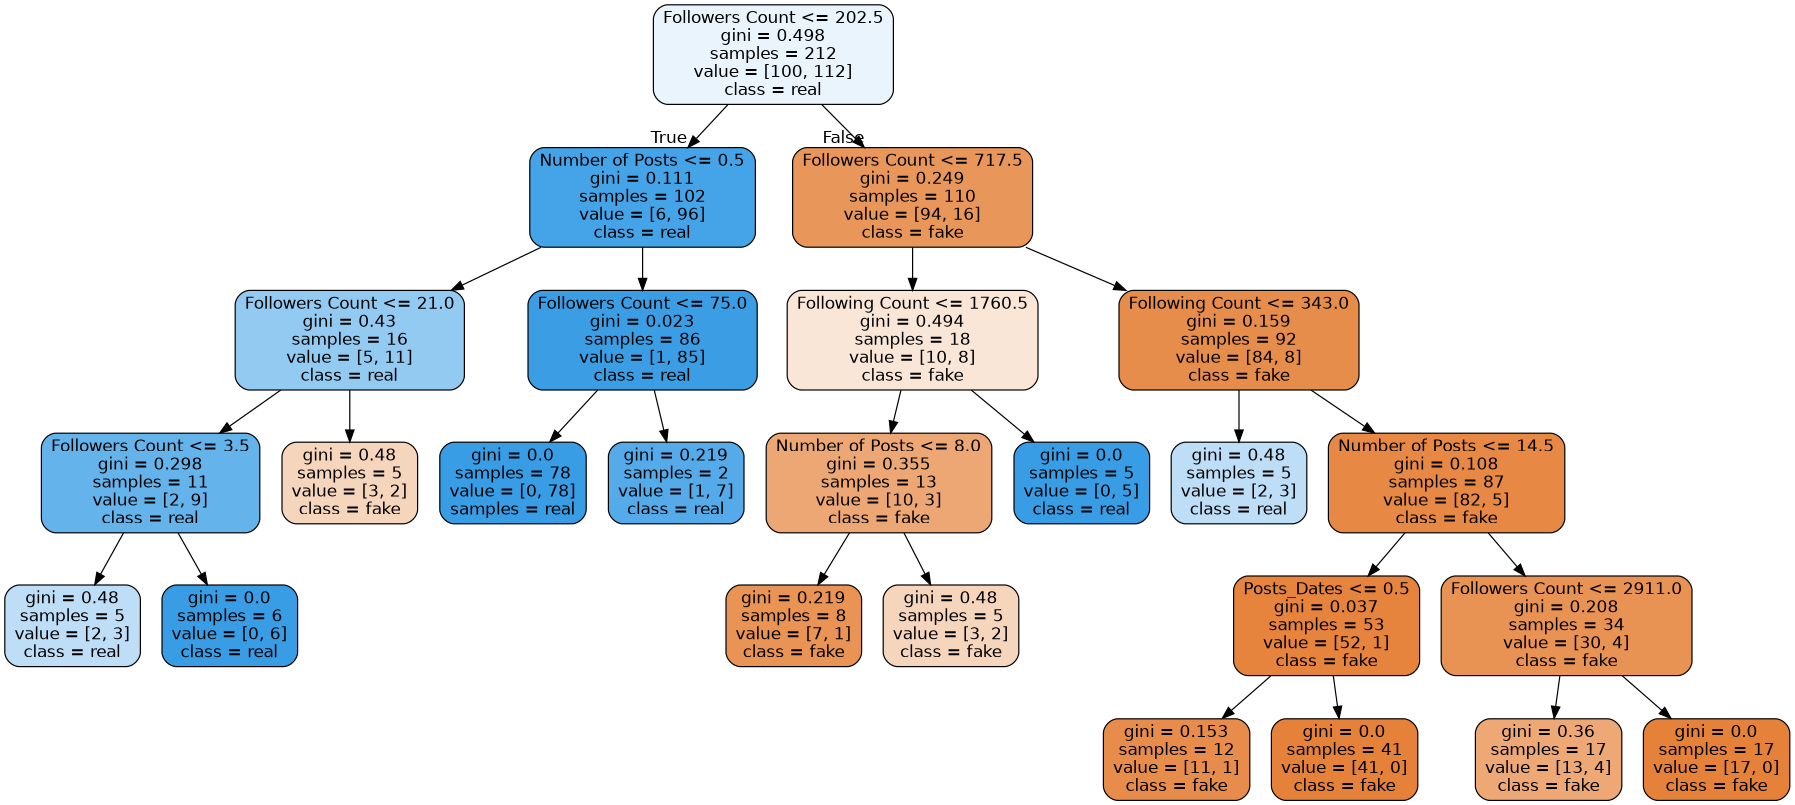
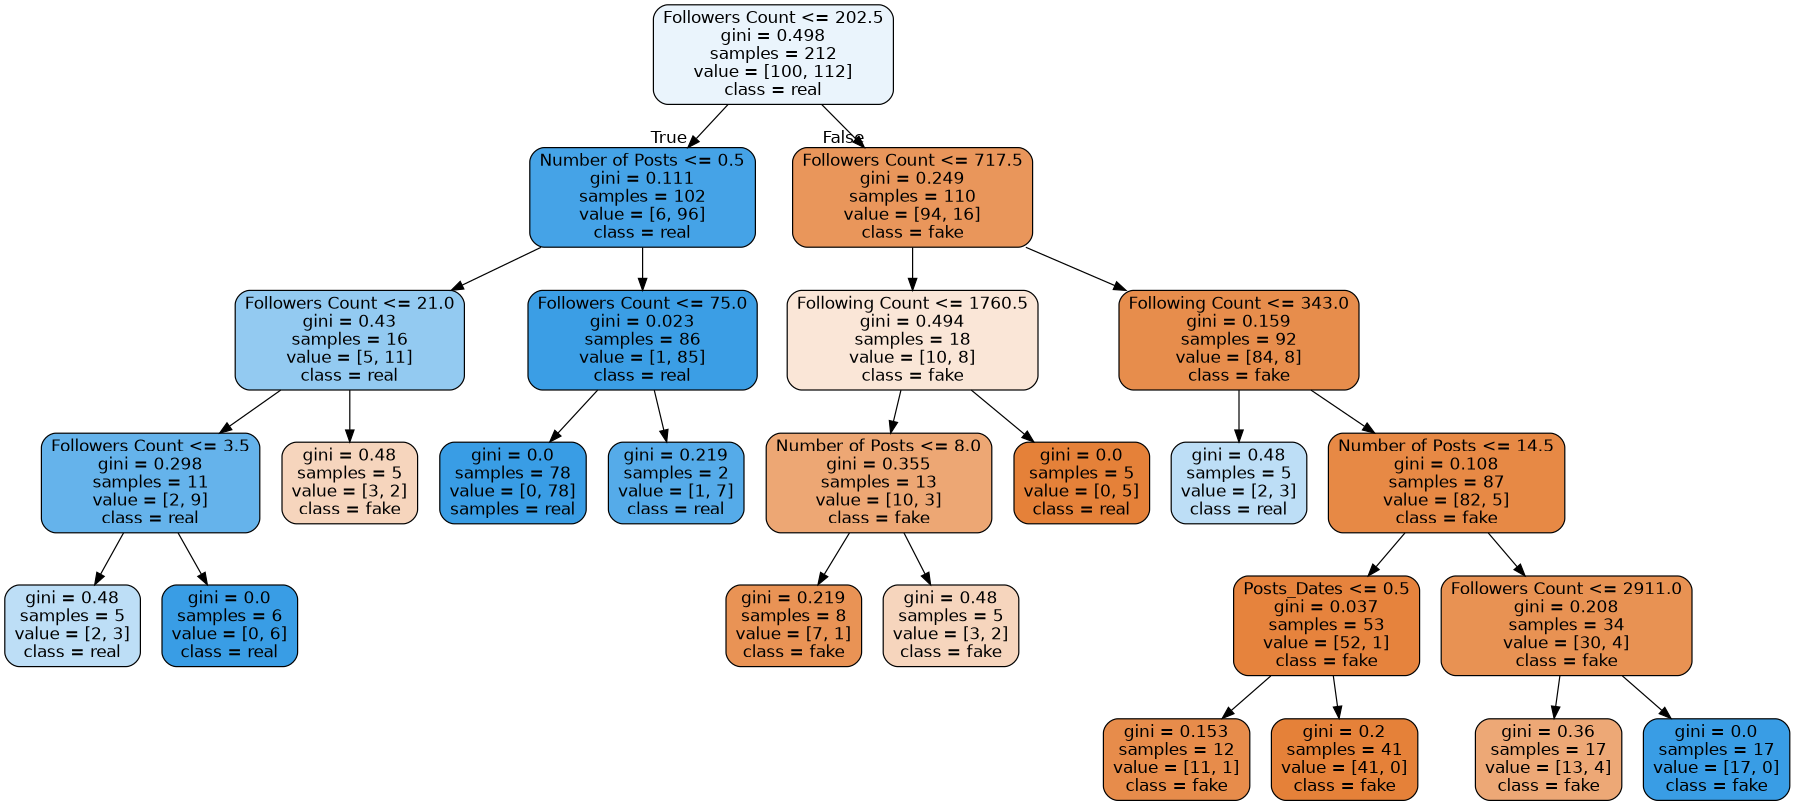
node "gini = 0.0 samples = 5 value = [0, 5] class = real": fillcolor #399de5 -> #e58139
node "gini = 0.0 samples = 41 value = [41, 0] class = fake": label "gini = 0.0 samples = 41 value = [41, 0] class = fake" -> "gini = 0.2 samples = 41 value = [41, 0] class = fake"
node "gini = 0.0 samples = 17 value = [17, 0] class = fake": fillcolor #e58139 -> #399de5
